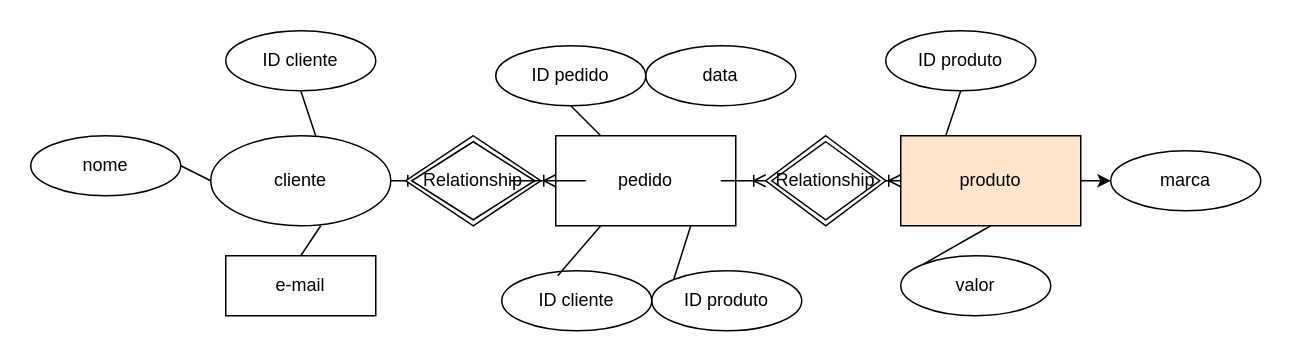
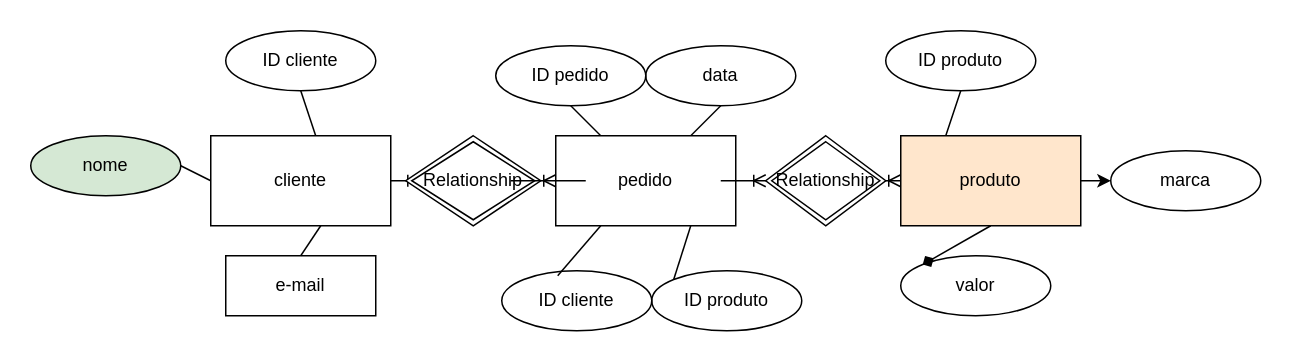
edge "data" -- "pedido": added
node "nome": fillcolor #ffffff -> #d5e8d4
node "cliente": shape ellipse -> rectangle
edge "produto" -- "valor": arrowhead none -> diamond
